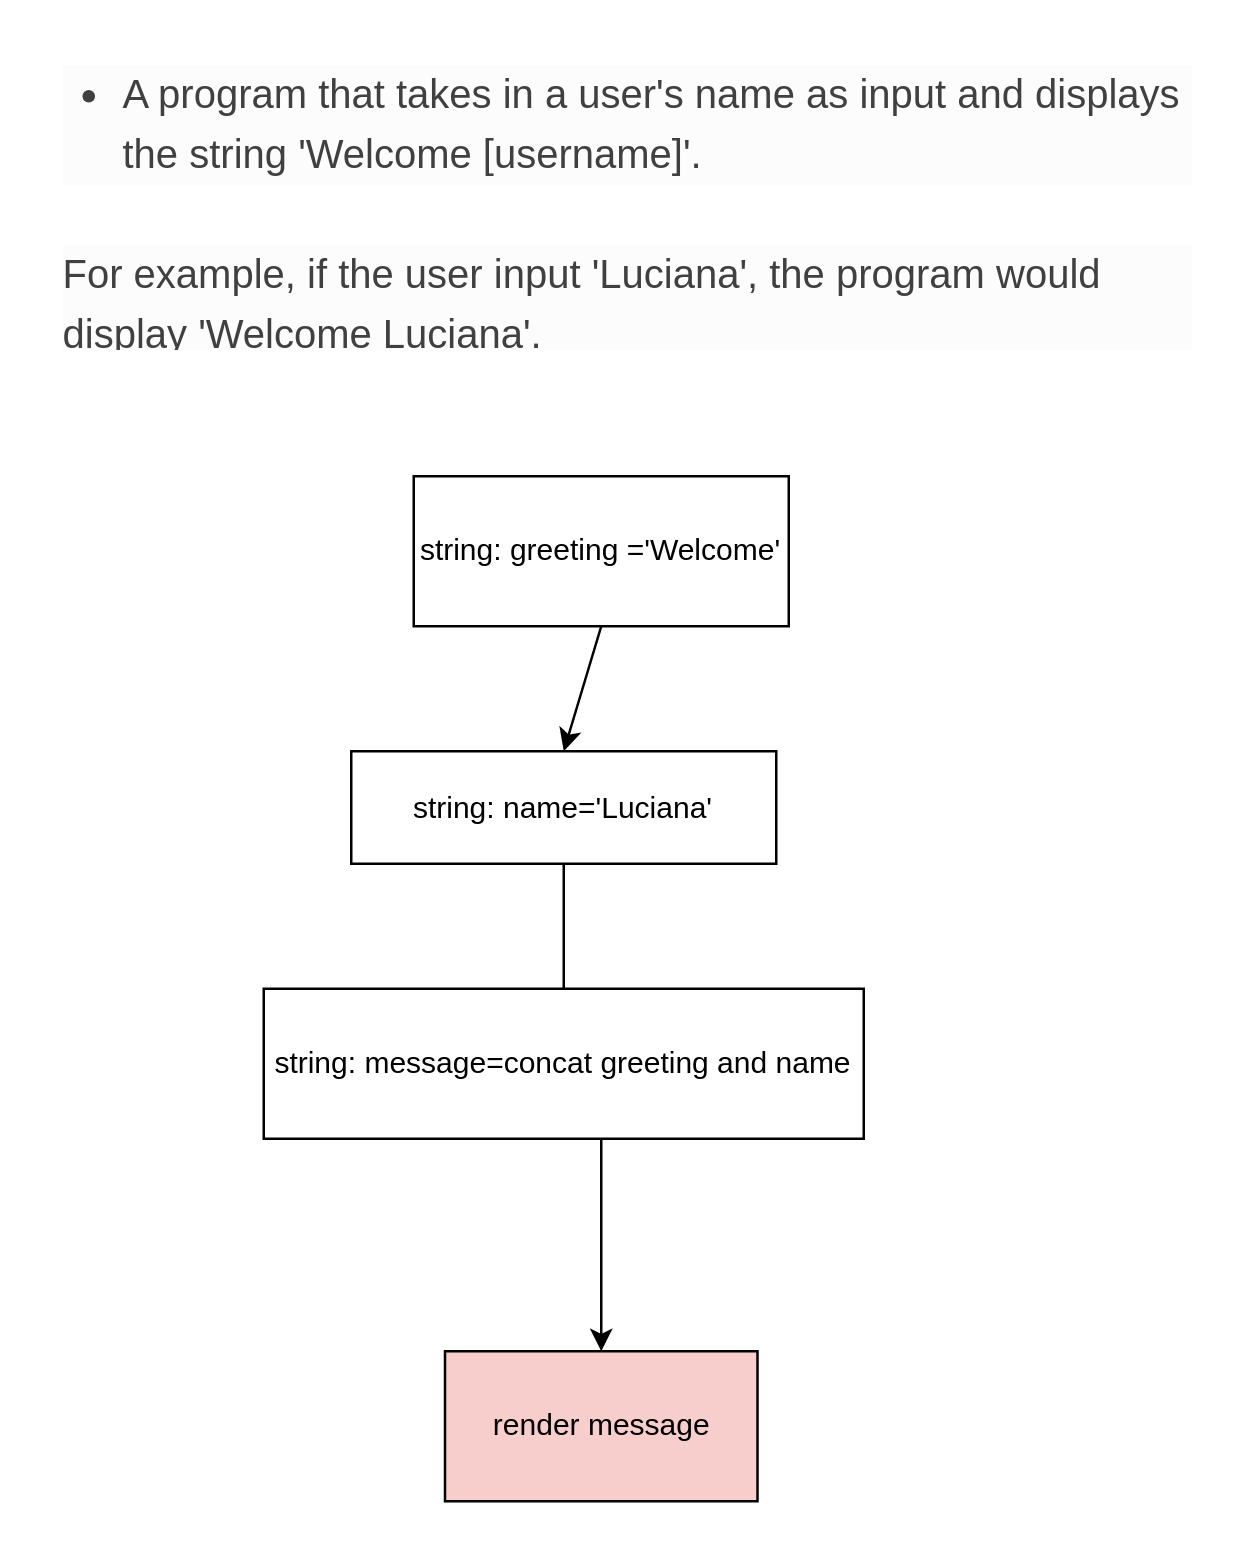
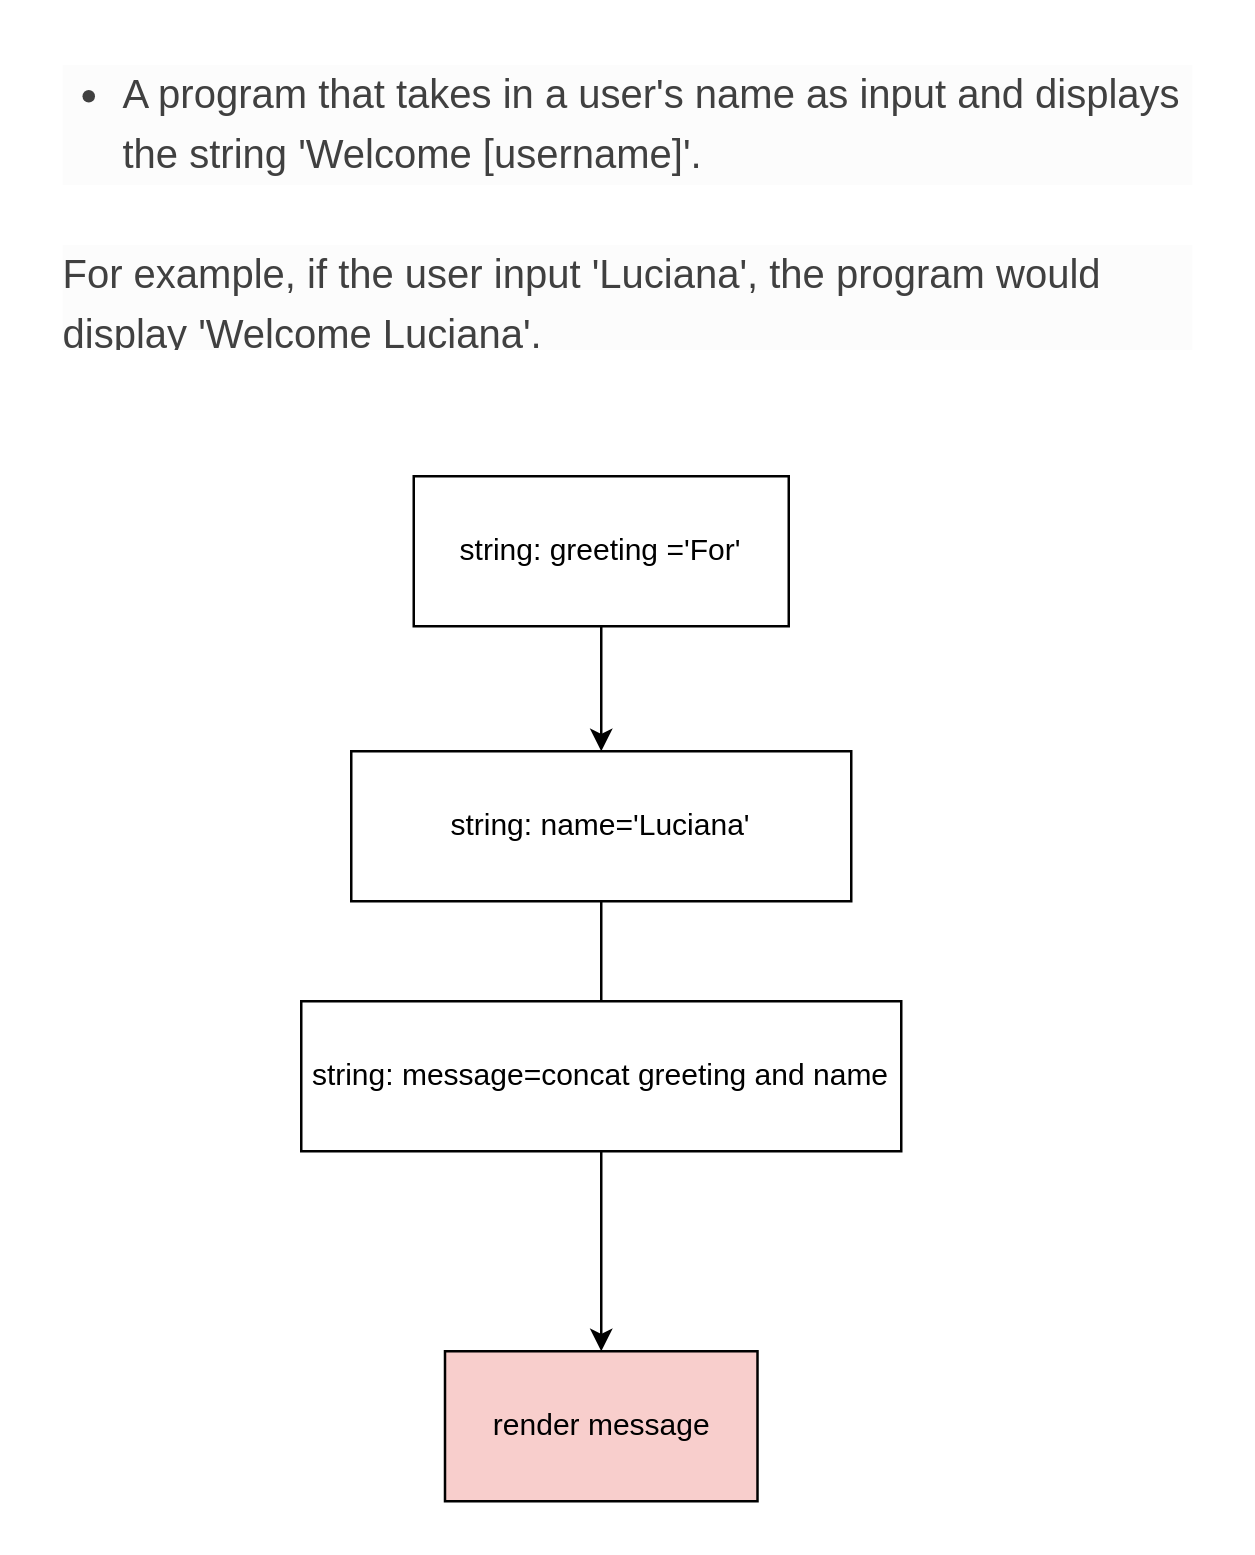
node "string: greeting ='Welcome'": label "string: greeting ='Welcome'" -> "string: greeting ='For'"
node "string: name='Luciana'": size 425x113 -> 500x150
node "string: message=concat greeting and name": moved (564, 1064) -> (601, 1076)
